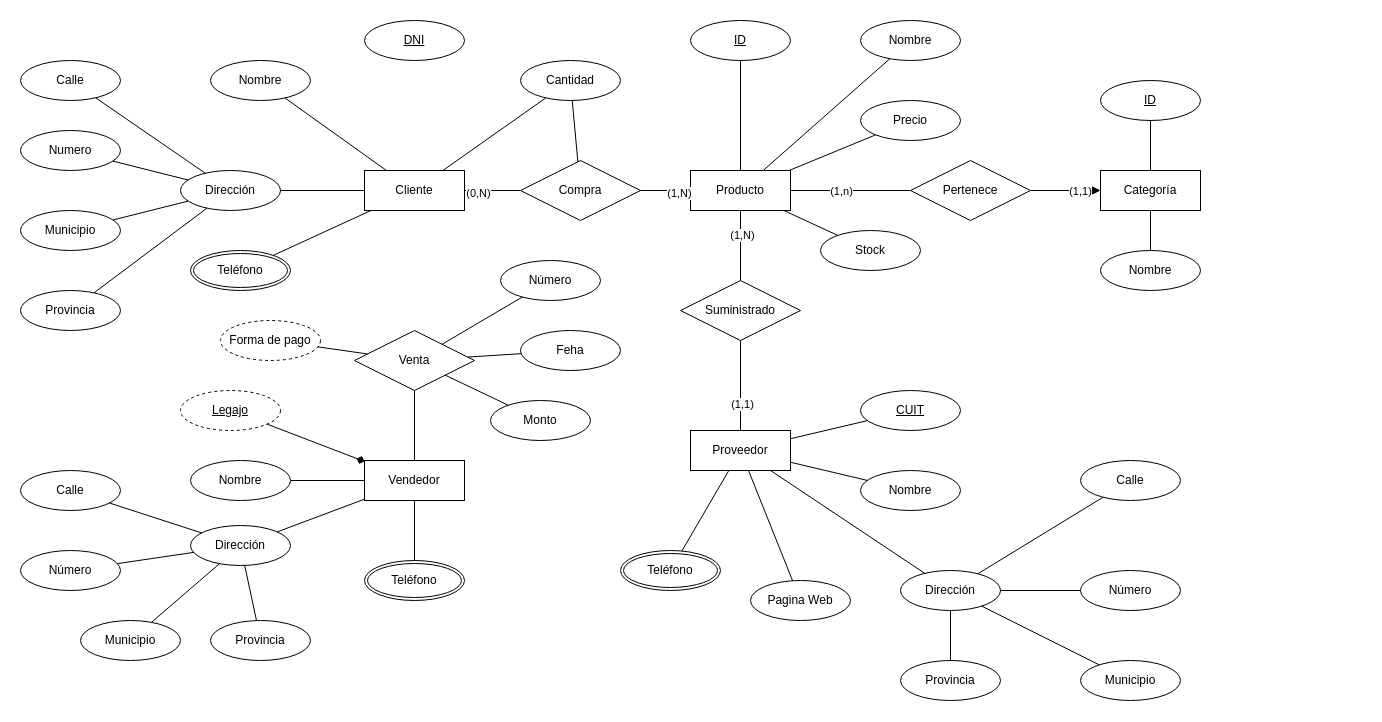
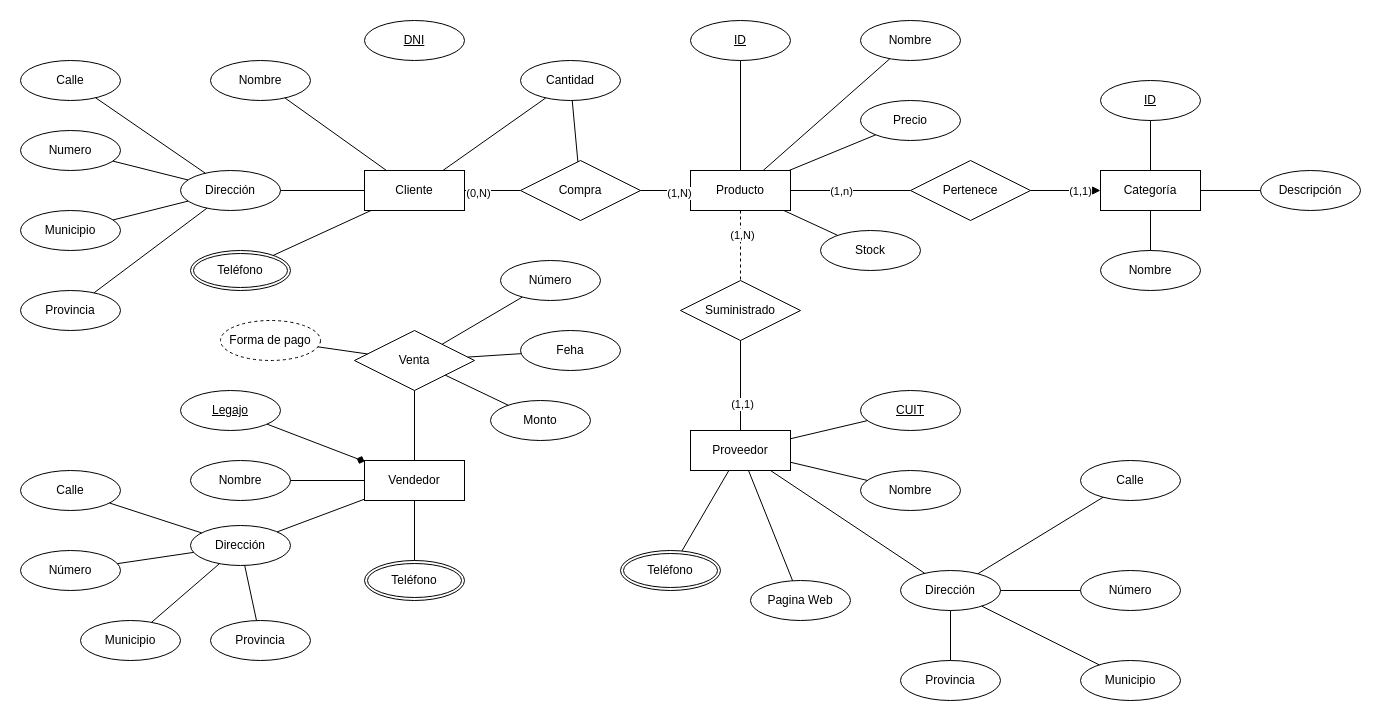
edge "Categoría" -- "Descripción": added
node "Descripción": added
edge "Producto" -- "Suministrado": style solid -> dashed
node "Legajo": style dashed -> solid
